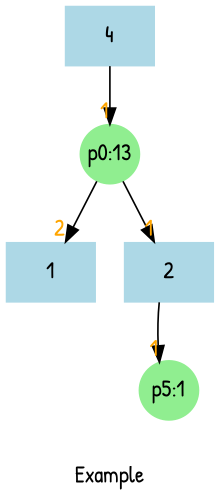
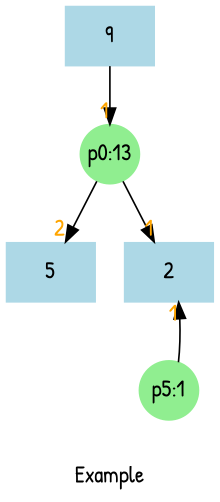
node "4": label "4" -> "9"
node "1": label "1" -> "5"
edge "2" -> "p5:1": reversed
